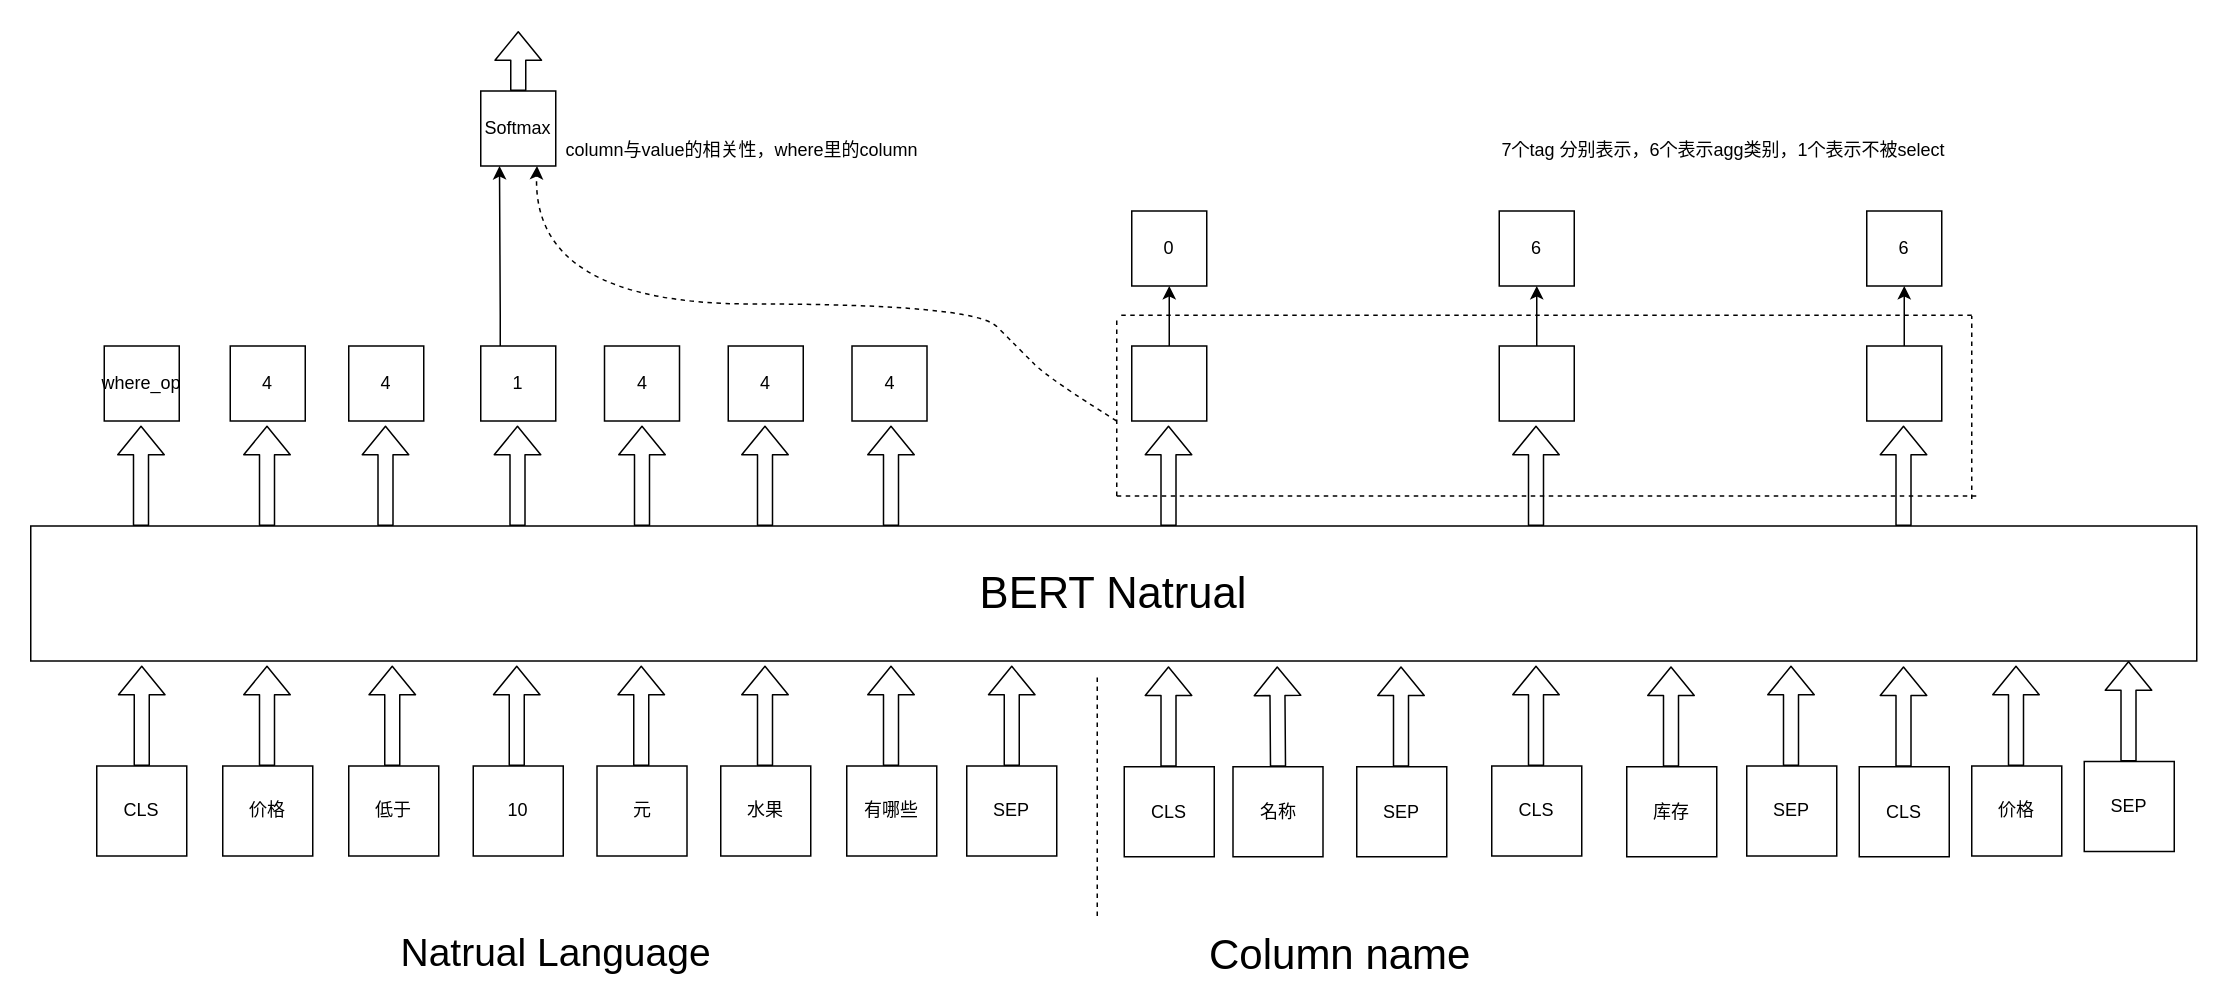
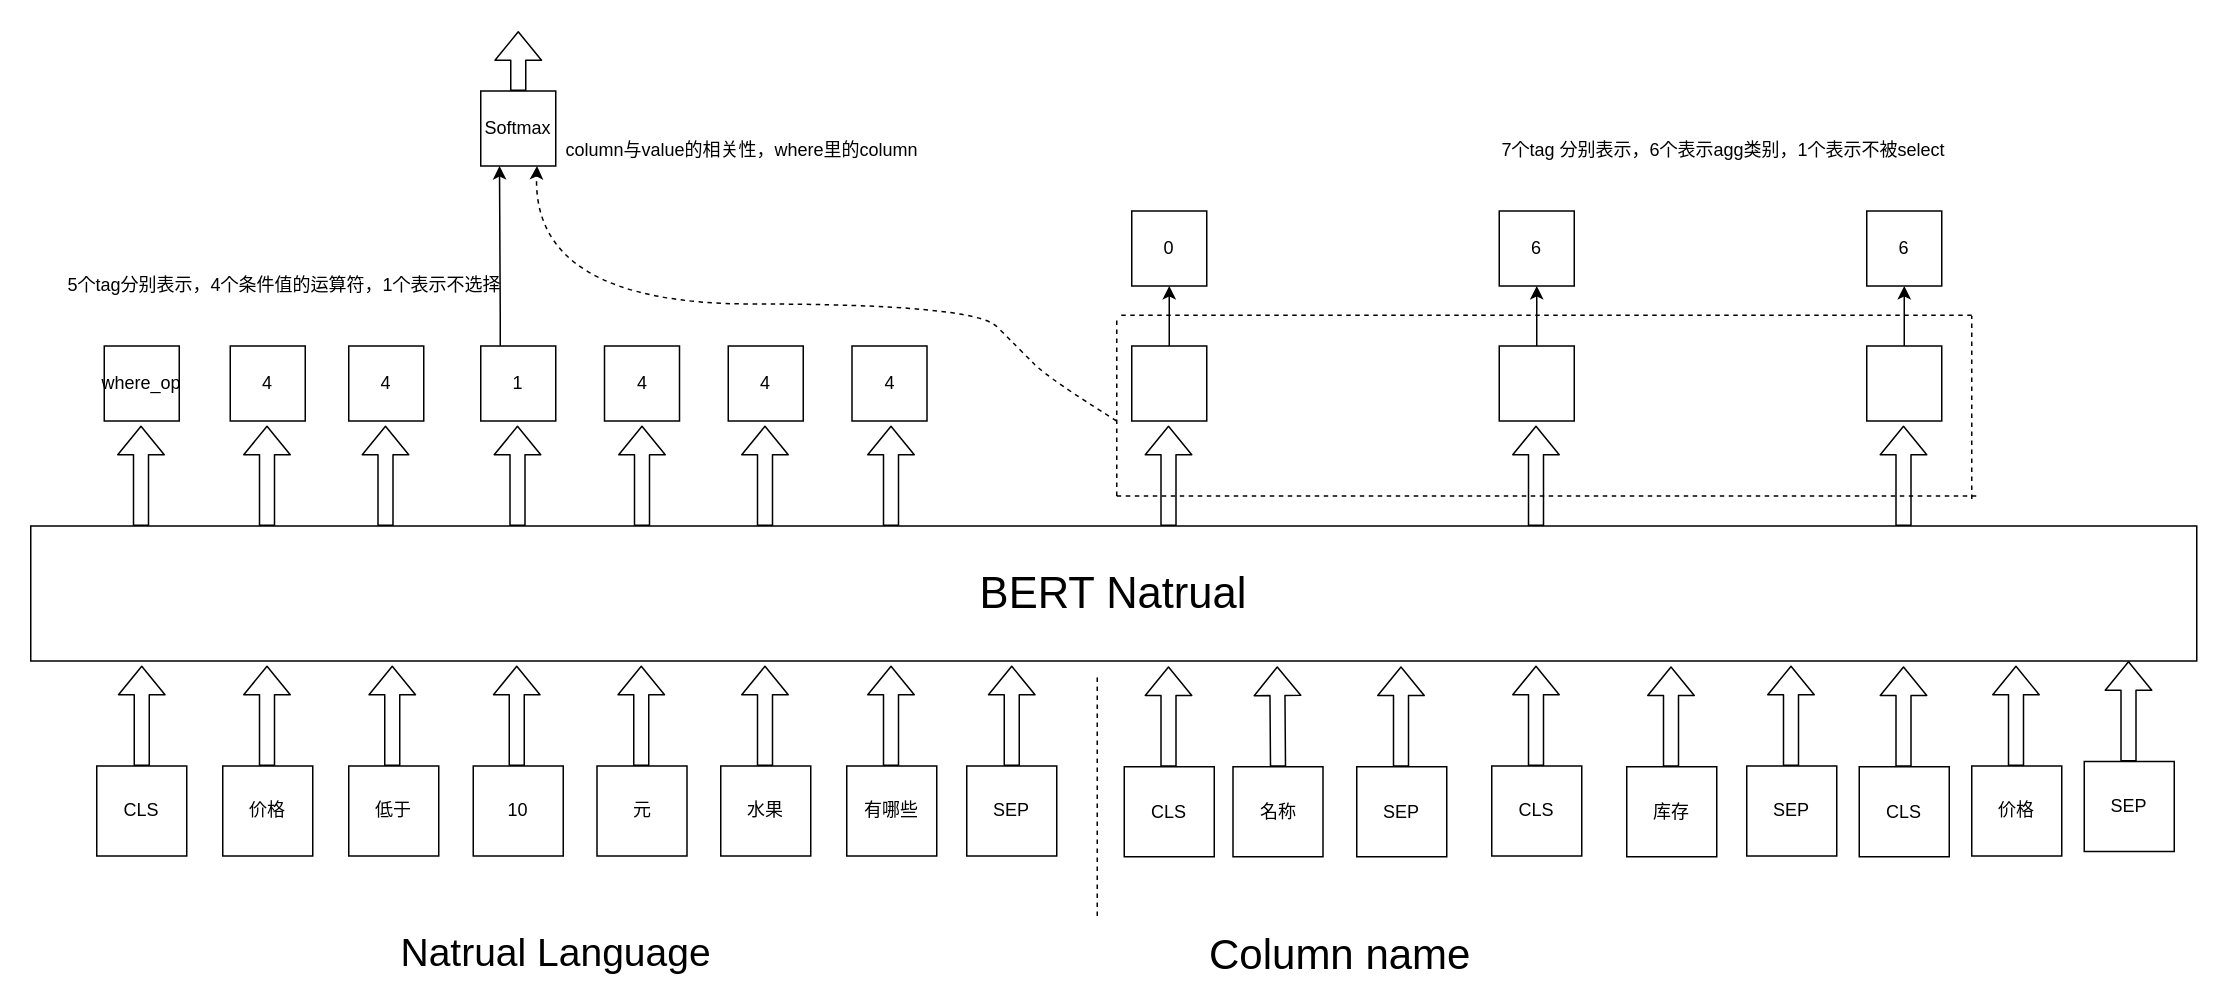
node "5个tag分别表示，4个条件值的运算符，1个表示不选择": added
